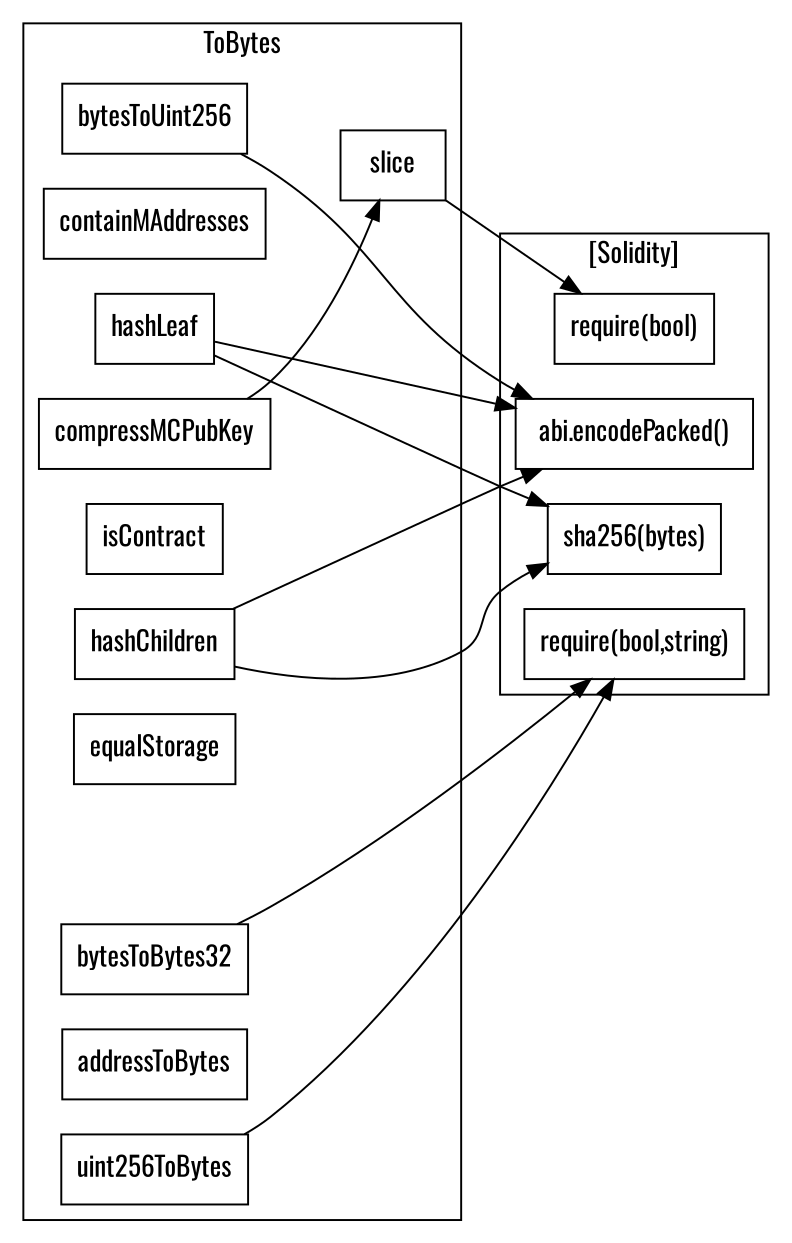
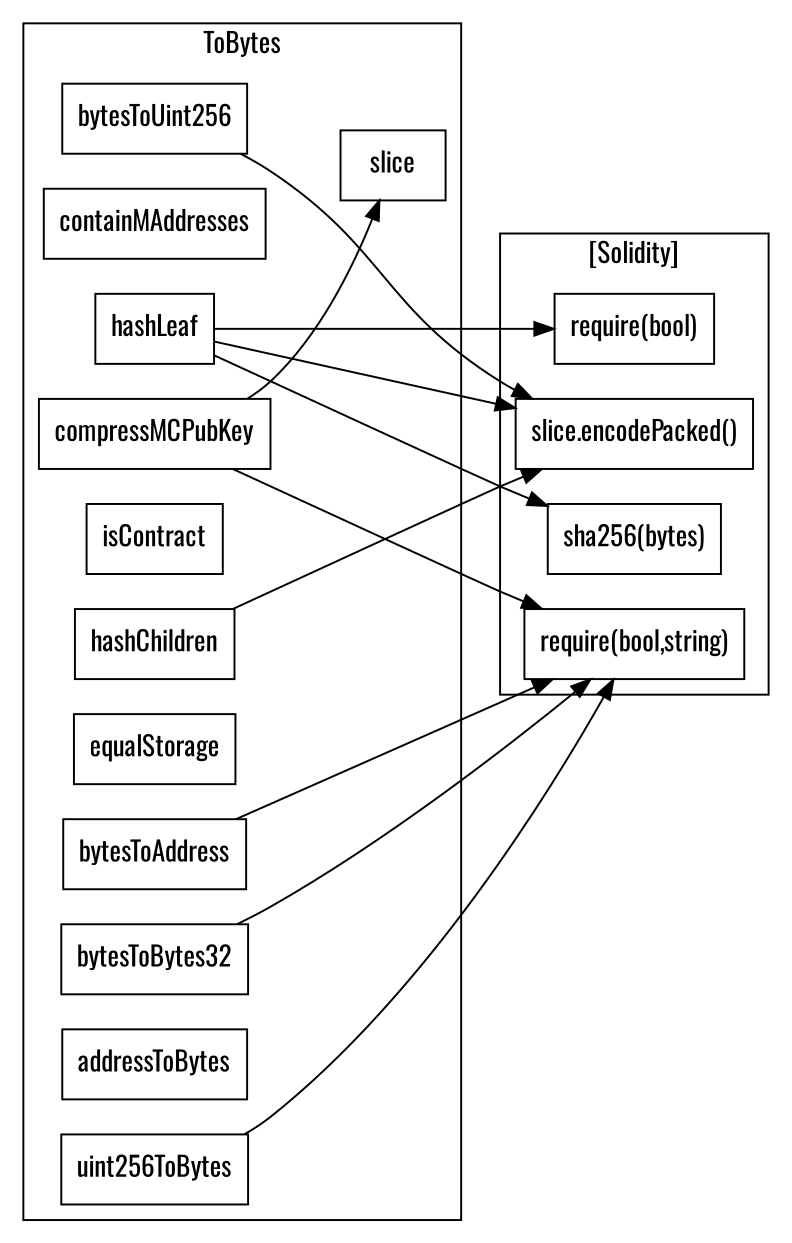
edge "slice" -> "require(bool)": now "hashLeaf" -> "require(bool)"
node "abi.encodePacked()": label "abi.encodePacked()" -> "slice.encodePacked()"
edge "compressMCPubKey" -> "require(bool,string)": added
edge "hashChildren" -> "sha256(bytes)": removed
node "bytesToAddress": added
